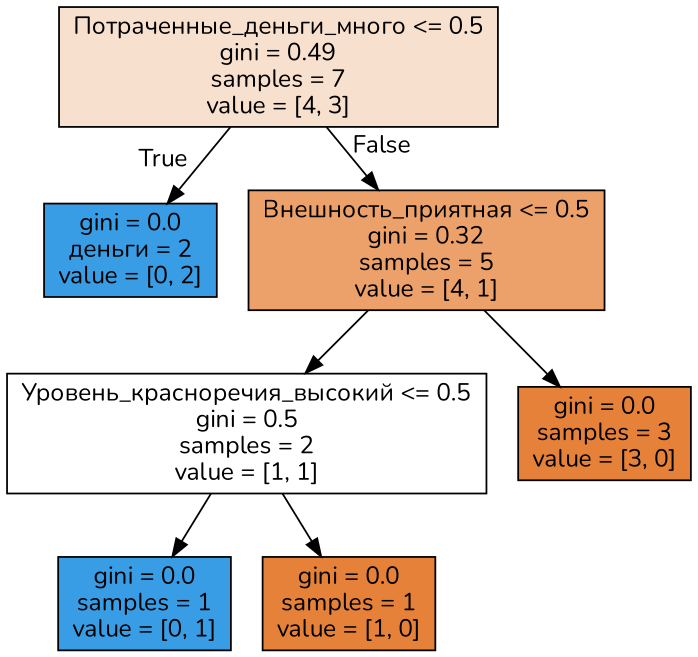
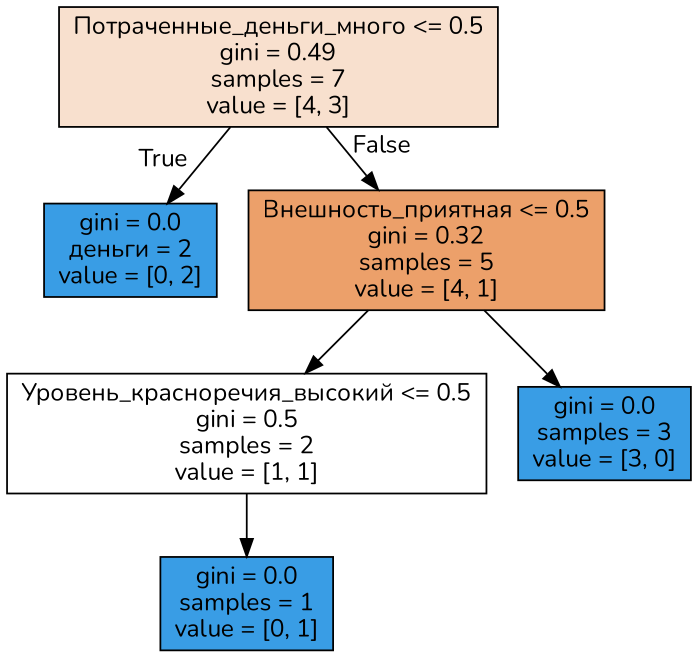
node "gini = 0.0 samples = 3 value = [3, 0]": fillcolor #e58139 -> #399de5
node "gini = 0.0 samples = 1 value = [1, 0]": removed
